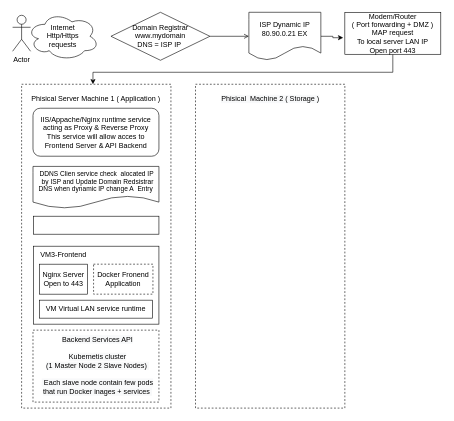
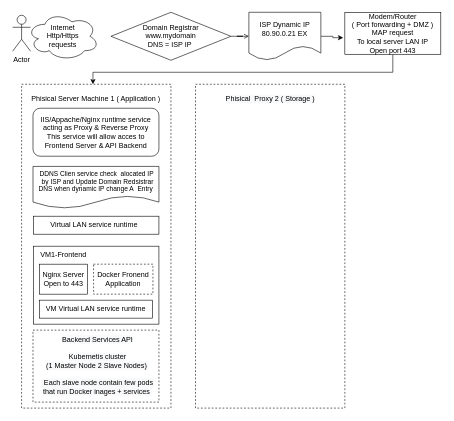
node "Domain Registrar www.mydomain DNS = ISP IP": size 99x48 -> 120x48
node "Phisical Machine 2 ( Storage )": label "Phisical Machine 2 ( Storage )" -> "Phisical Proxy 2 ( Storage )"
node "Virtual LAN service runtime": added
node "VM3-Frontend": label "VM3-Frontend" -> "VM1-Frontend"
